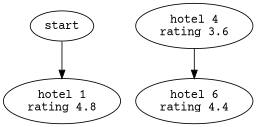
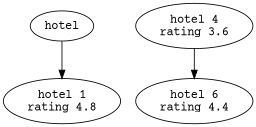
node "start": label "start" -> "hotel"
